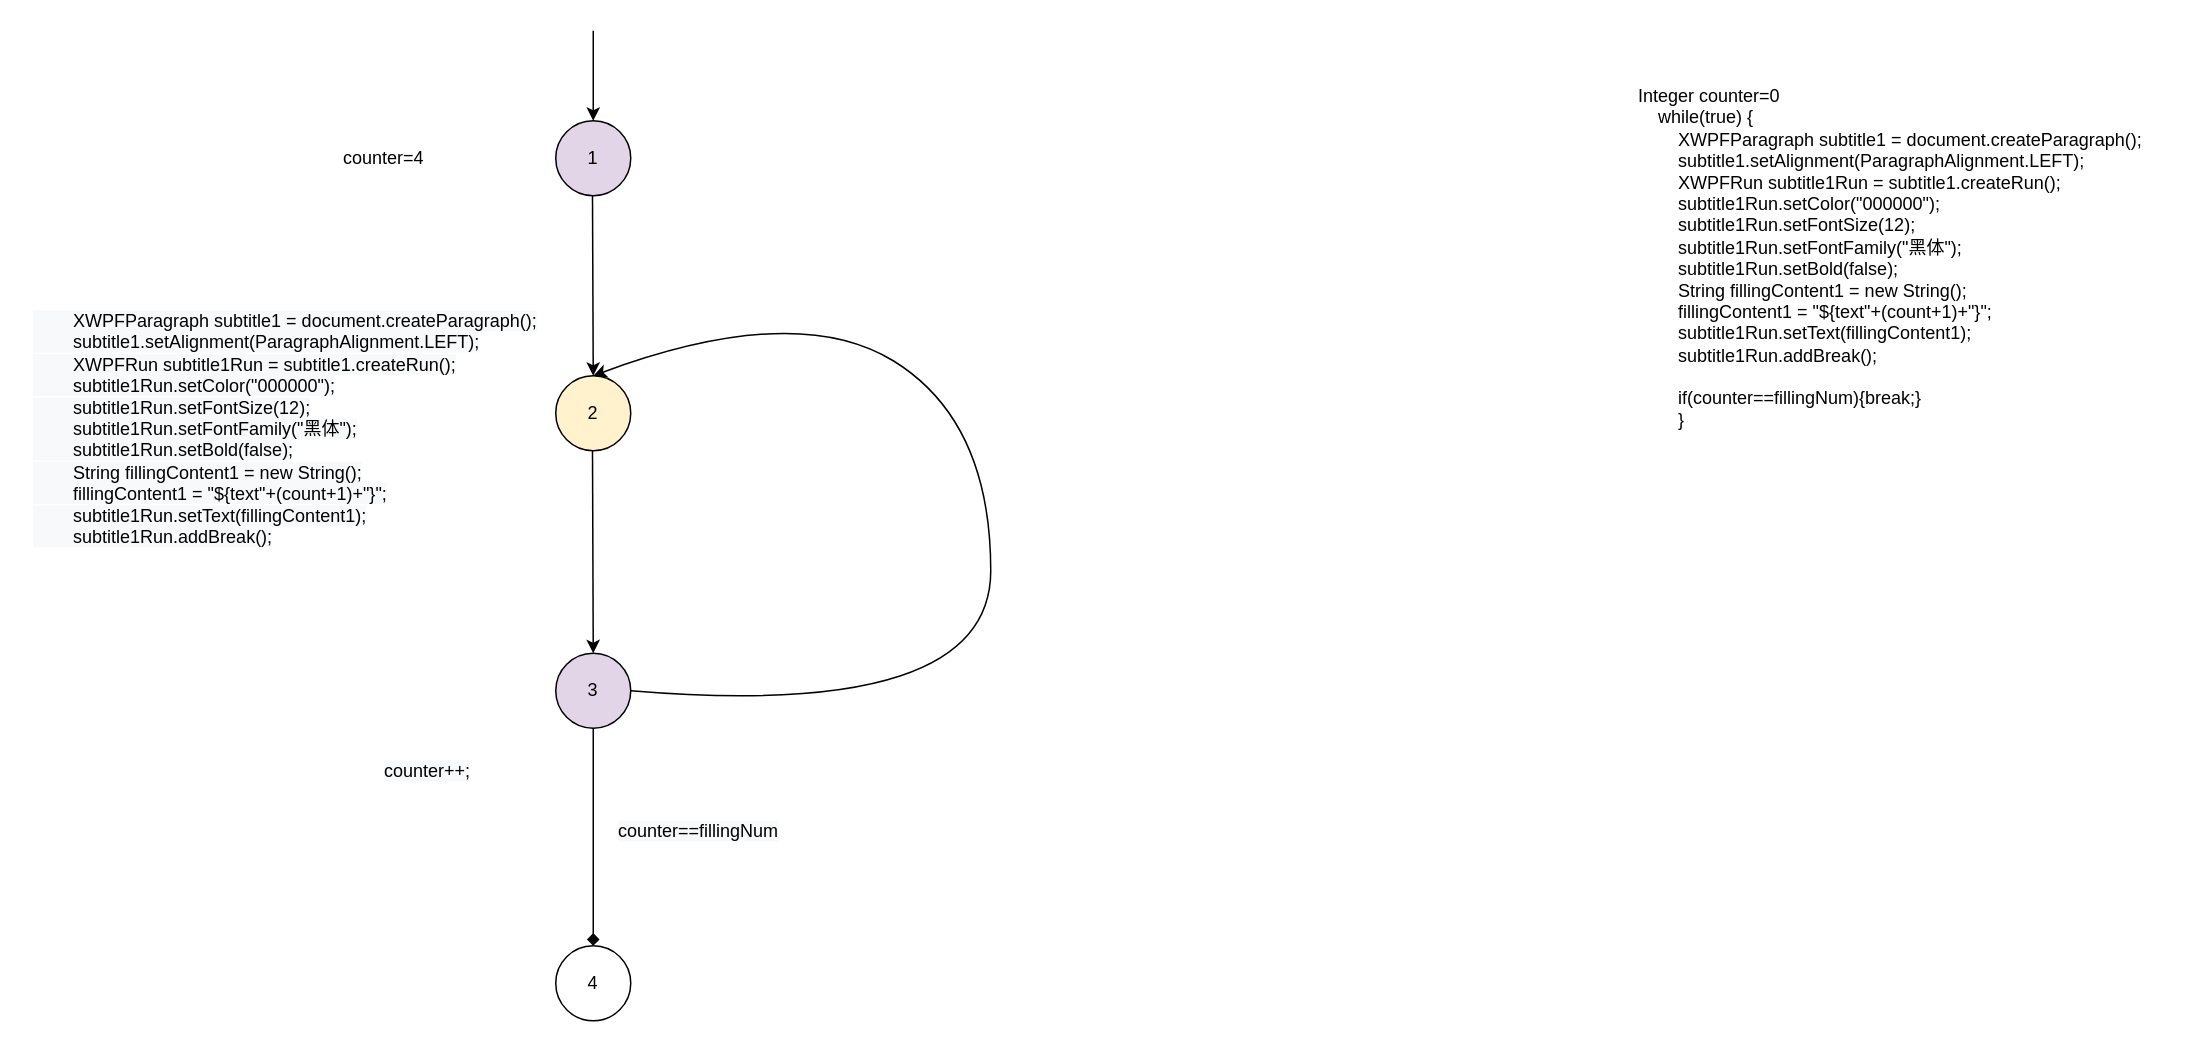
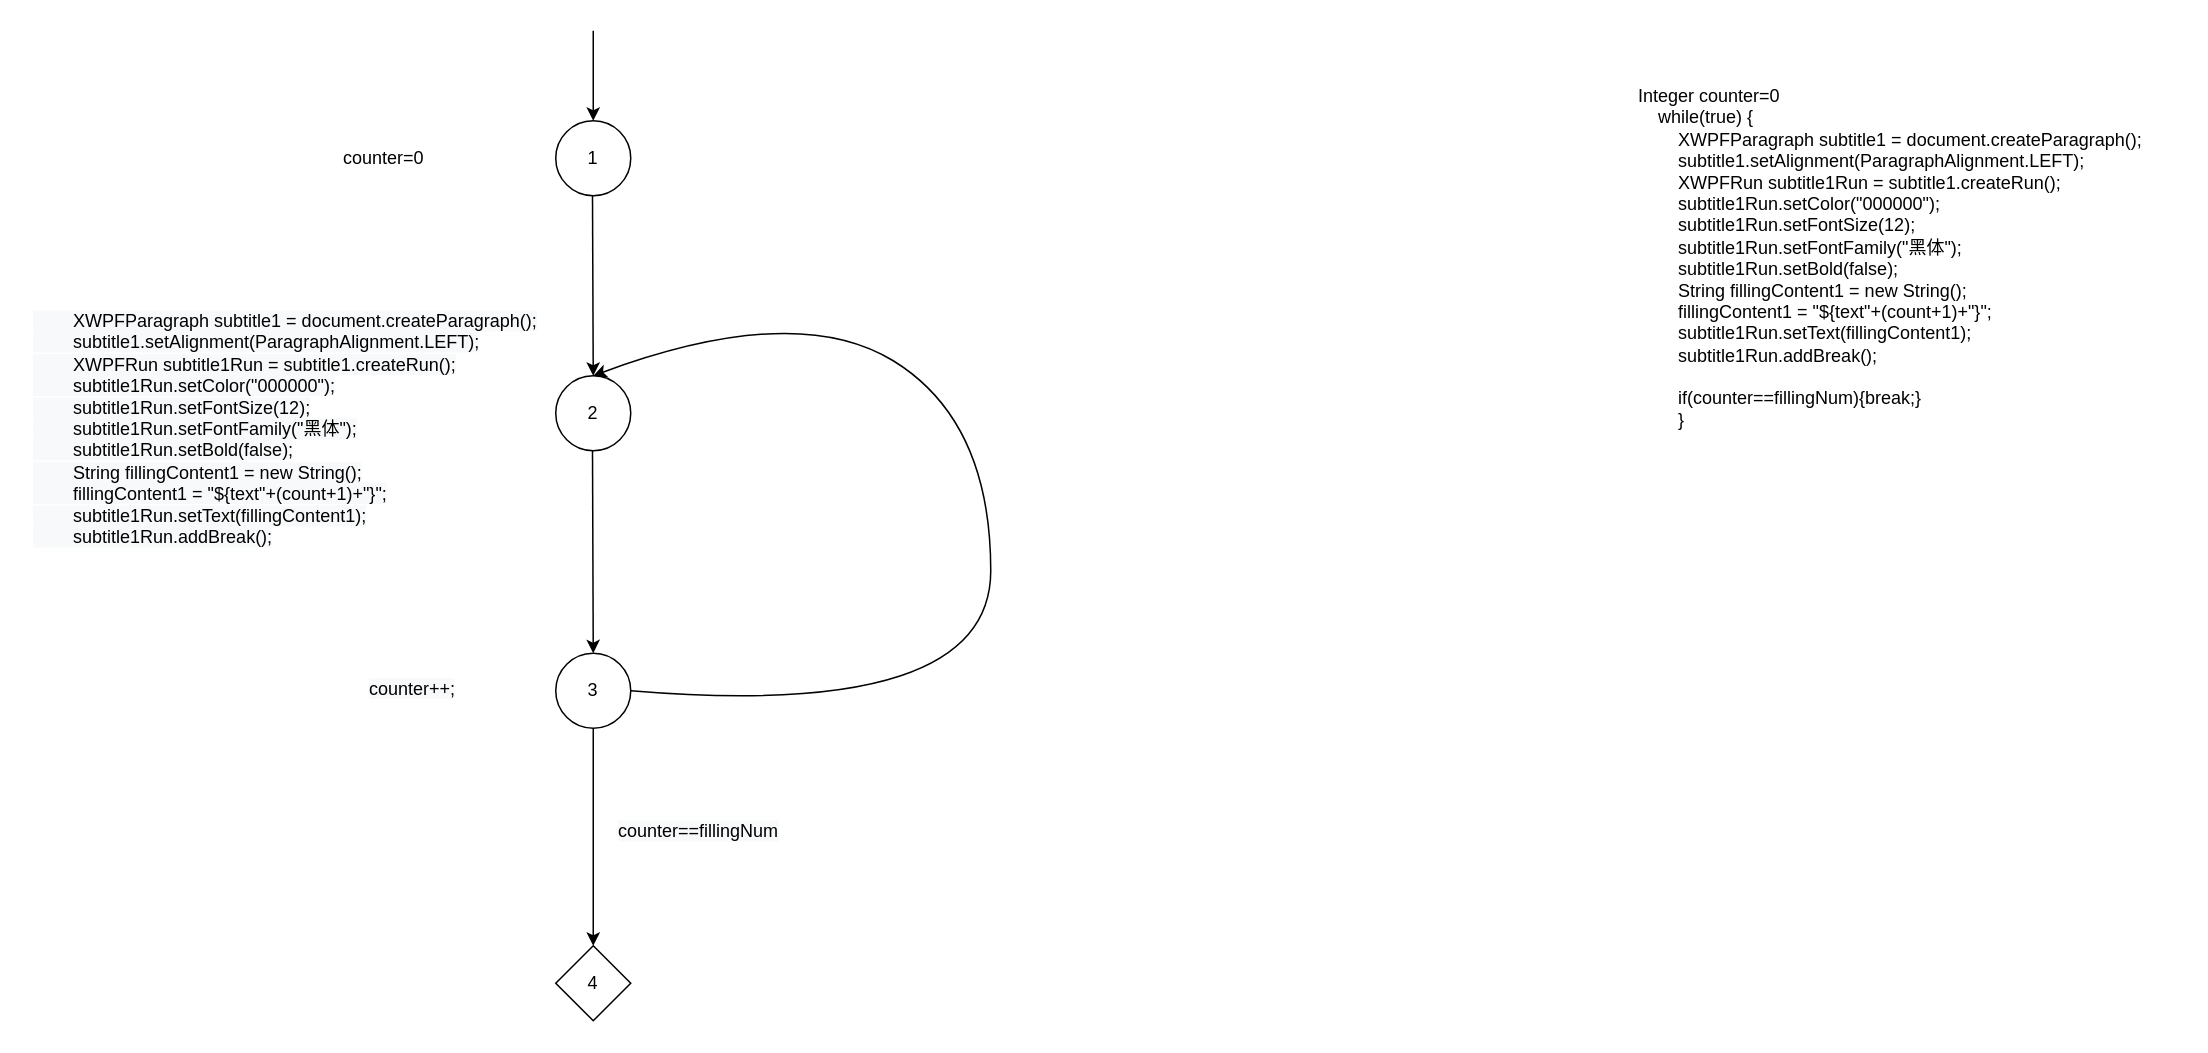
node "counter=4": label "counter=4" -> "counter=0"
node "1": fillcolor #e1d5e7 -> #ffffff
node "2": fillcolor #fff2cc -> #ffffff
node "3": fillcolor #e1d5e7 -> #ffffff
node "counter++;": moved (442, 773) -> (427, 691)
edge "3" -> "4": arrowhead diamond -> classic
node "4": shape ellipse -> diamond
